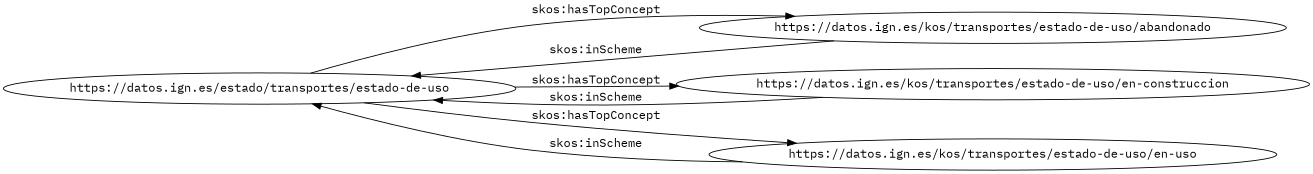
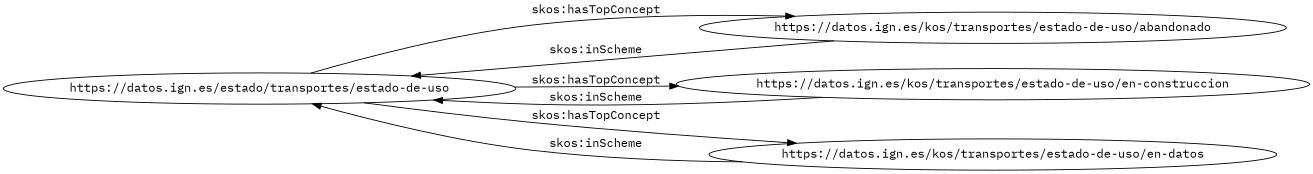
node "https://datos.ign.es/kos/transportes/estado-de-uso/en-uso": label "https://datos.ign.es/kos/transportes/estado-de-uso/en-uso" -> "https://datos.ign.es/kos/transportes/estado-de-uso/en-datos"
